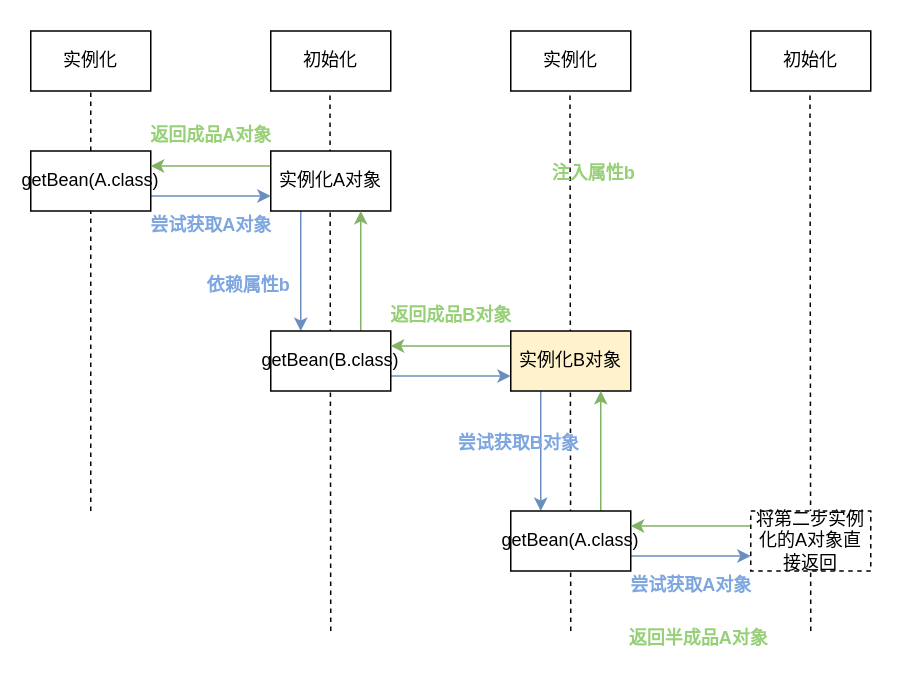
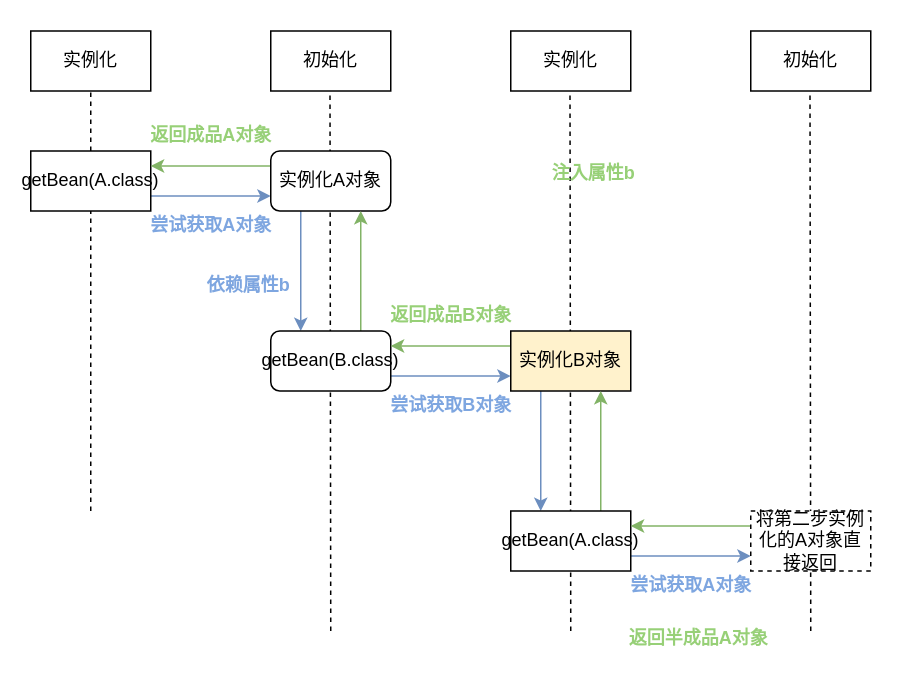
node "实例化A对象": shape rectangle -> rounded rectangle
node "getBean(B.class)": shape rectangle -> rounded rectangle
node "尝试获取B对象": moved (518, 443) -> (451, 406)
